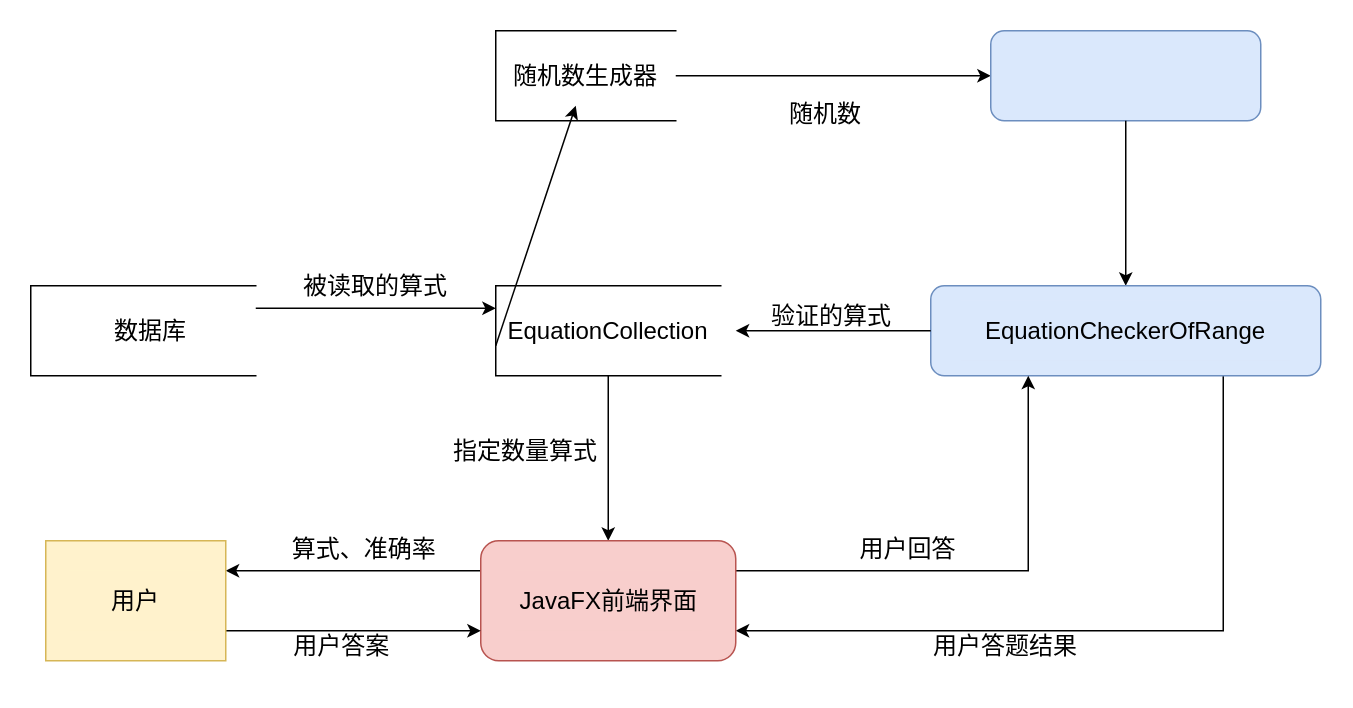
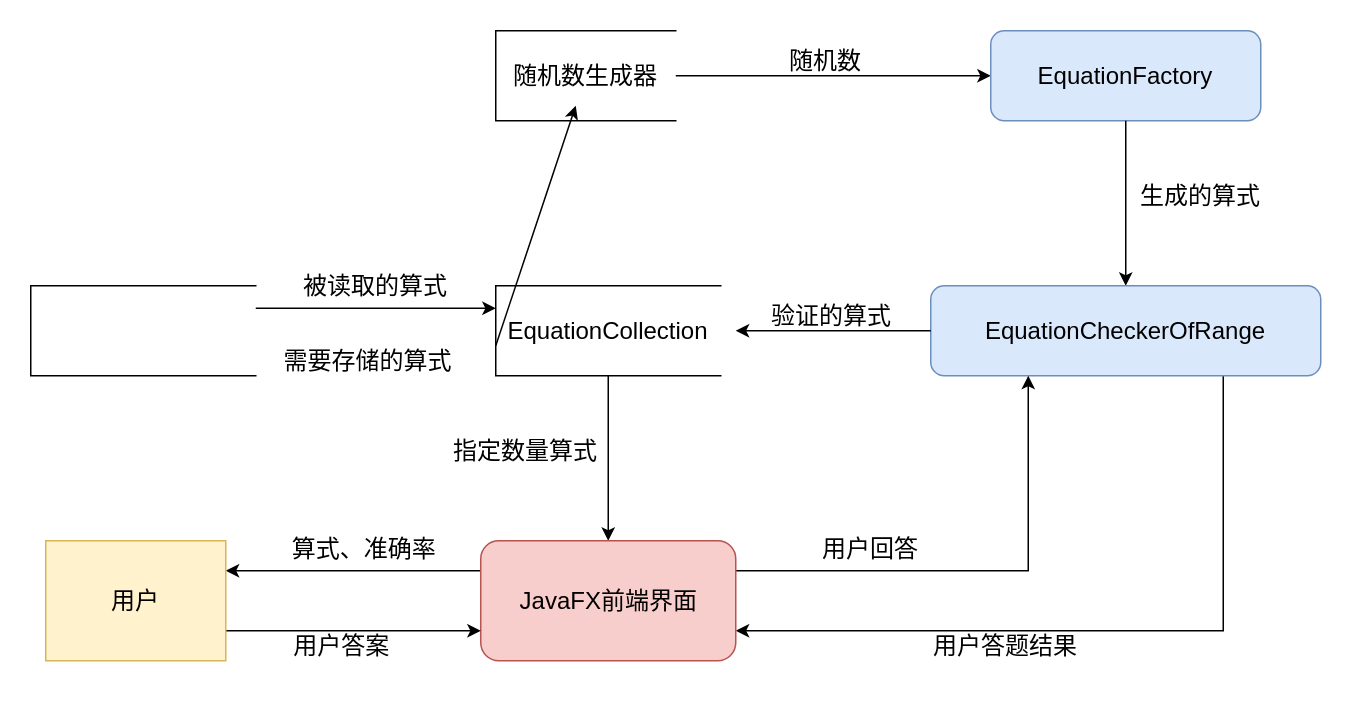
node "EquationFactory": added
node "随机数": moved (826, 113) -> (826, 61)
node "生成的算式": added
node "数据库": removed
node "需要存储的算式": added
node "用户回答": moved (908, 548) -> (871, 548)
